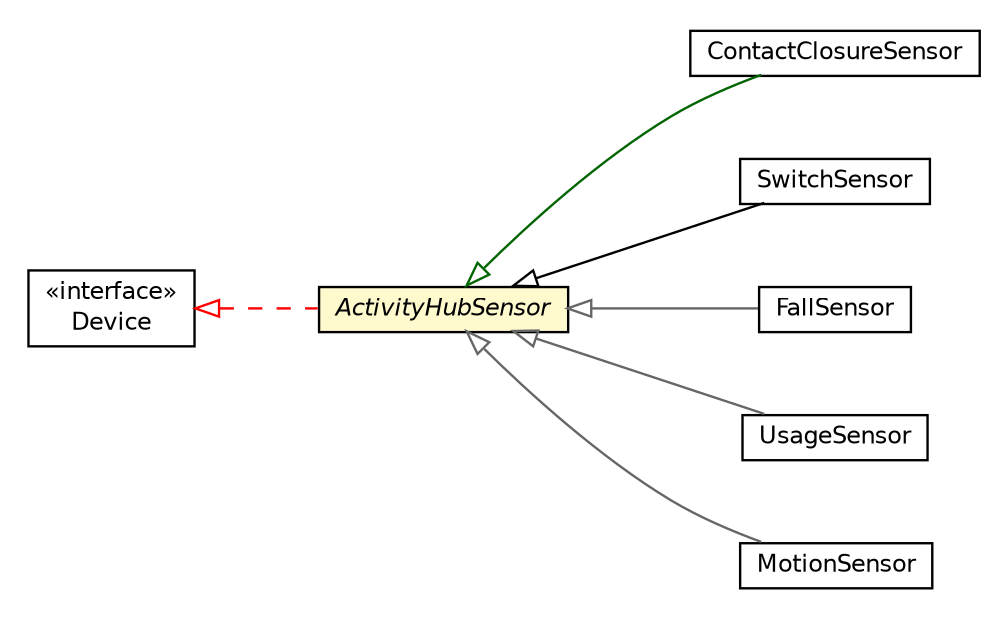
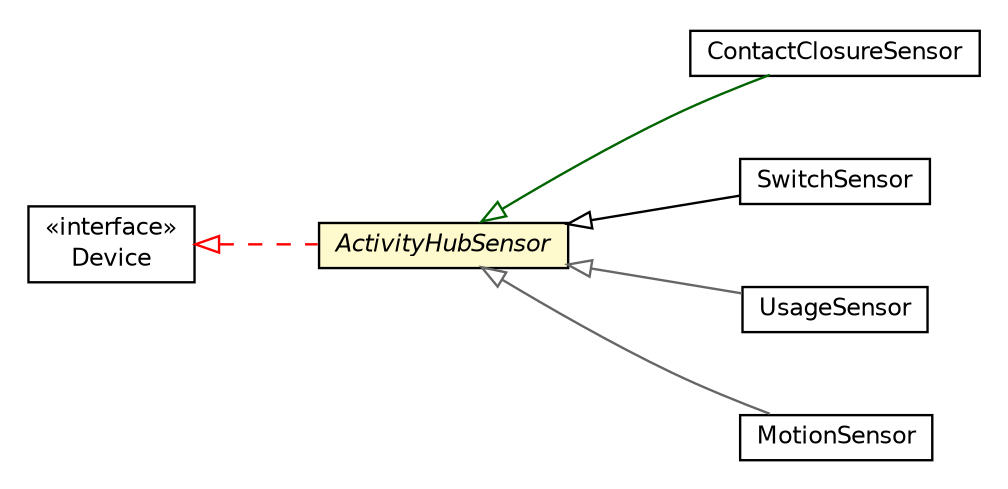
node "FallSensor": removed
